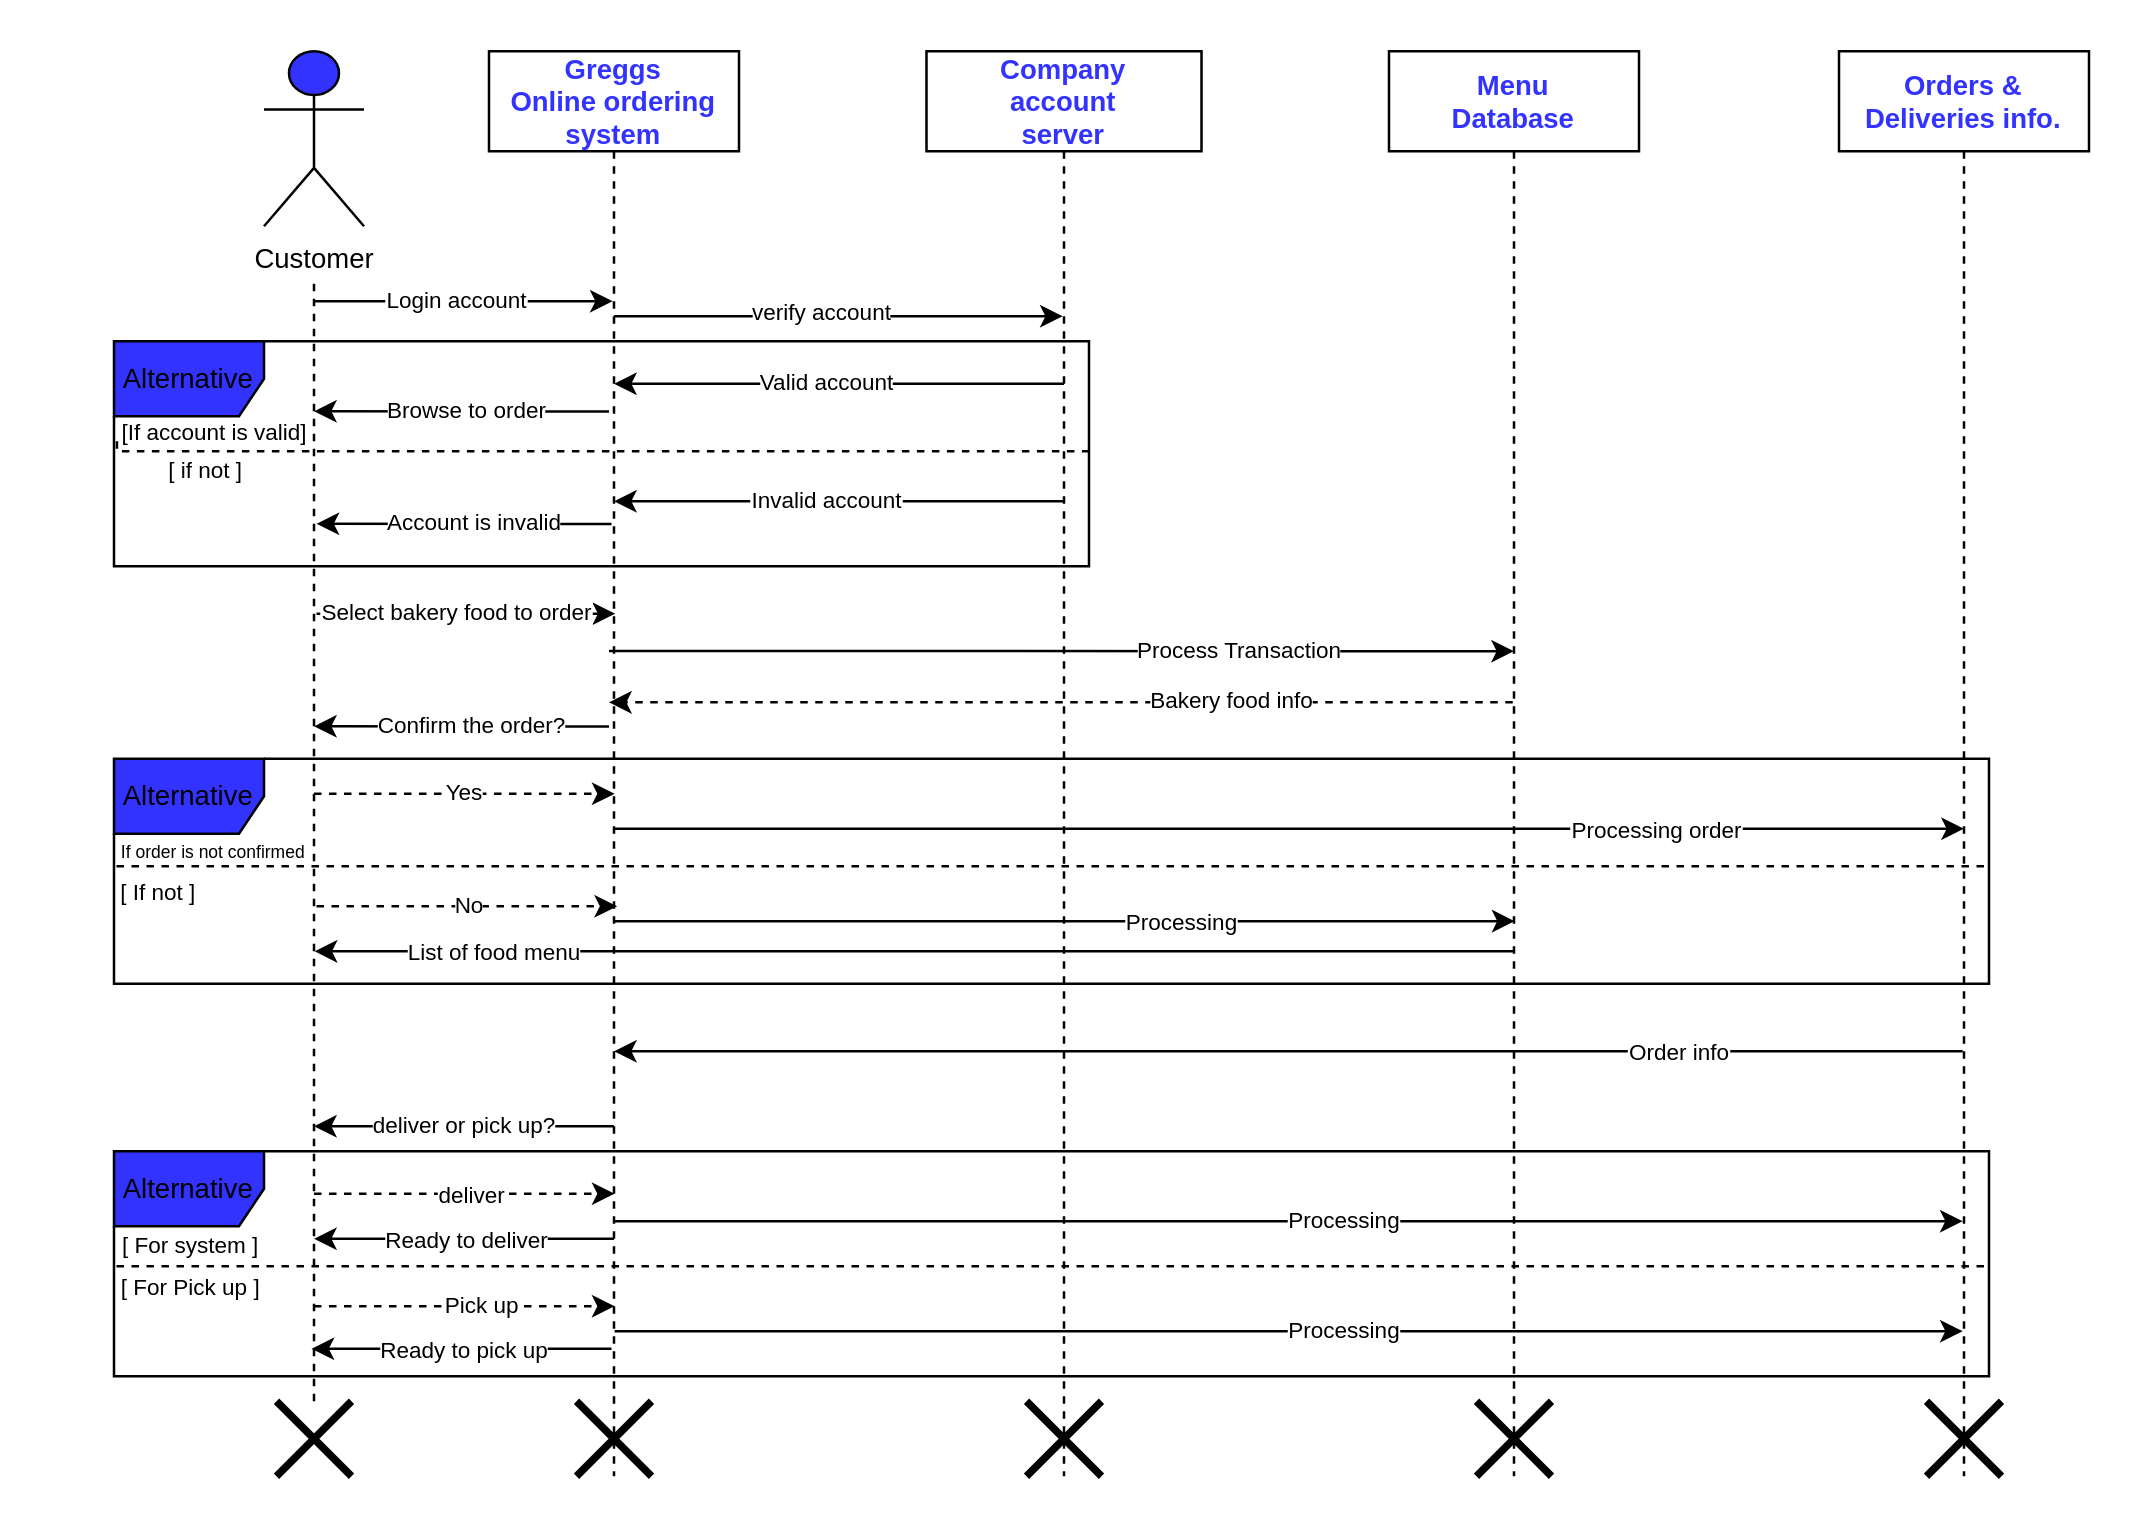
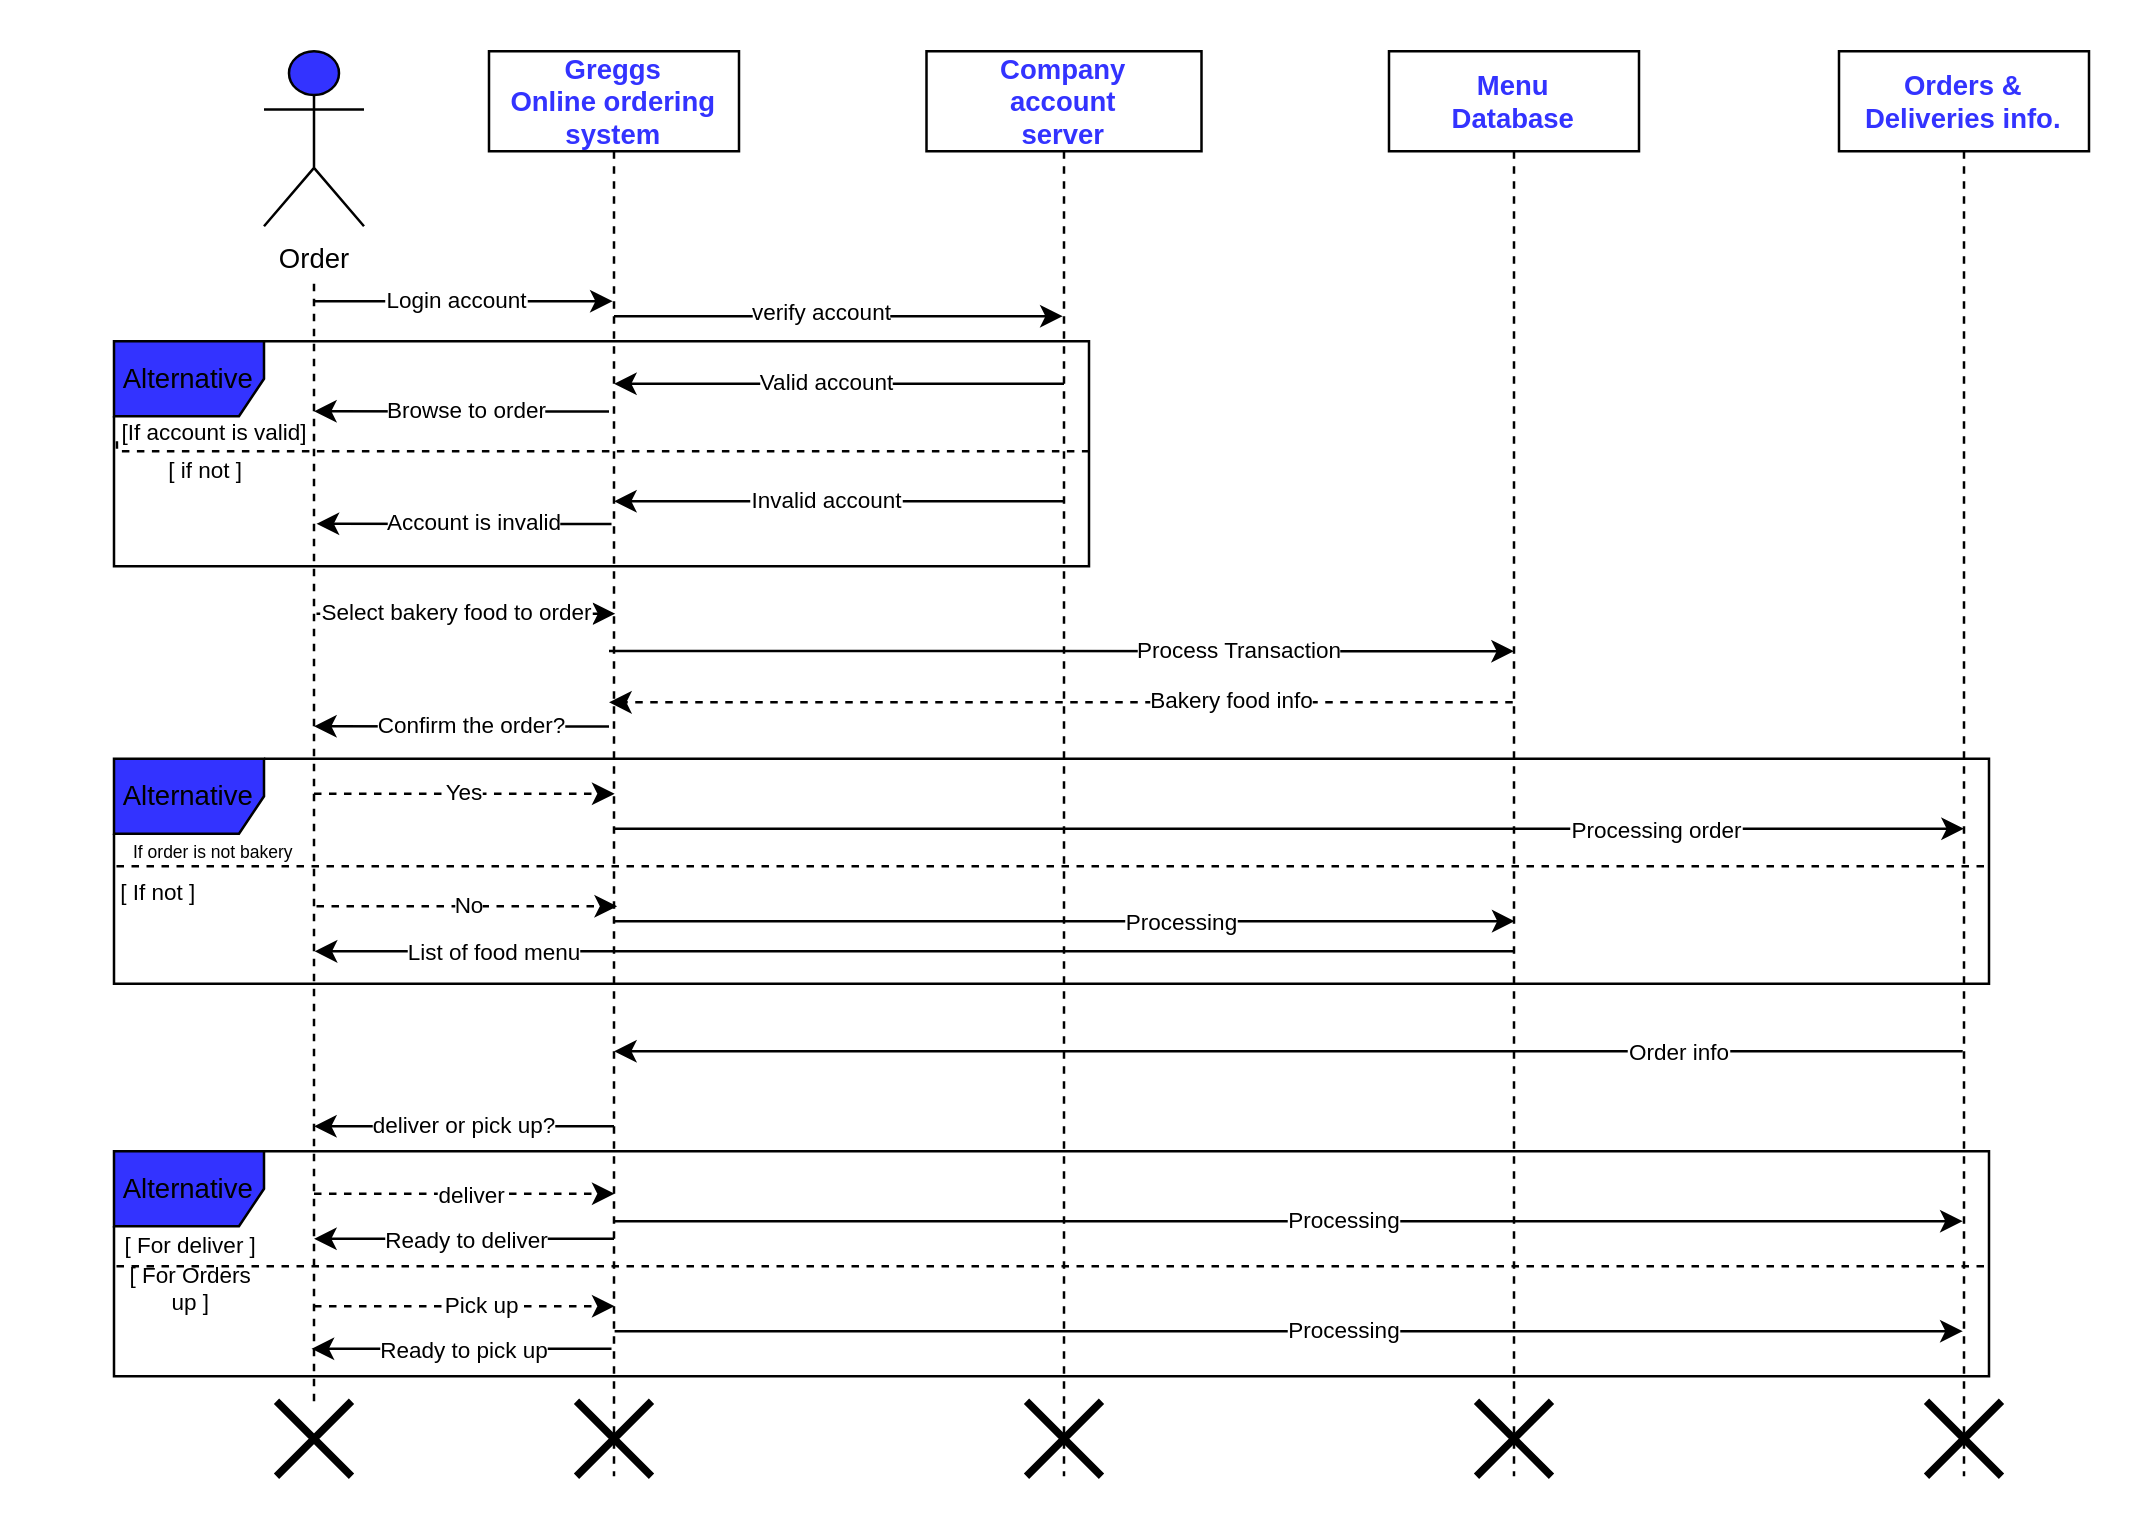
node "Customer": label "Customer" -> "Order"
node "If order is not confirmed": label "If order is not confirmed" -> "If order is not bakery"
node "[ For system ]": label "[ For system ]" -> "[ For deliver ]"
node "[ For Pick up ]": label "[ For Pick up ]" -> "[ For Orders up ]"
